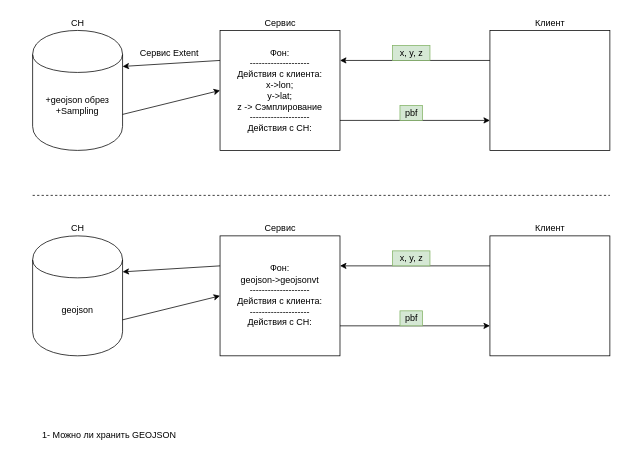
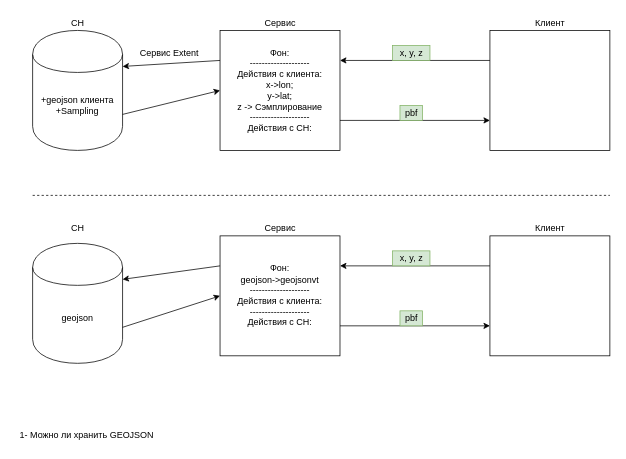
node "+geojson обрез +Sampling": label "+geojson обрез +Sampling" -> "+geojson клиента +Sampling"
node "geojson": moved (78, 296) -> (78, 303)
node "1- Можно ли хранить GEOJSON": moved (109, 435) -> (87, 435)
